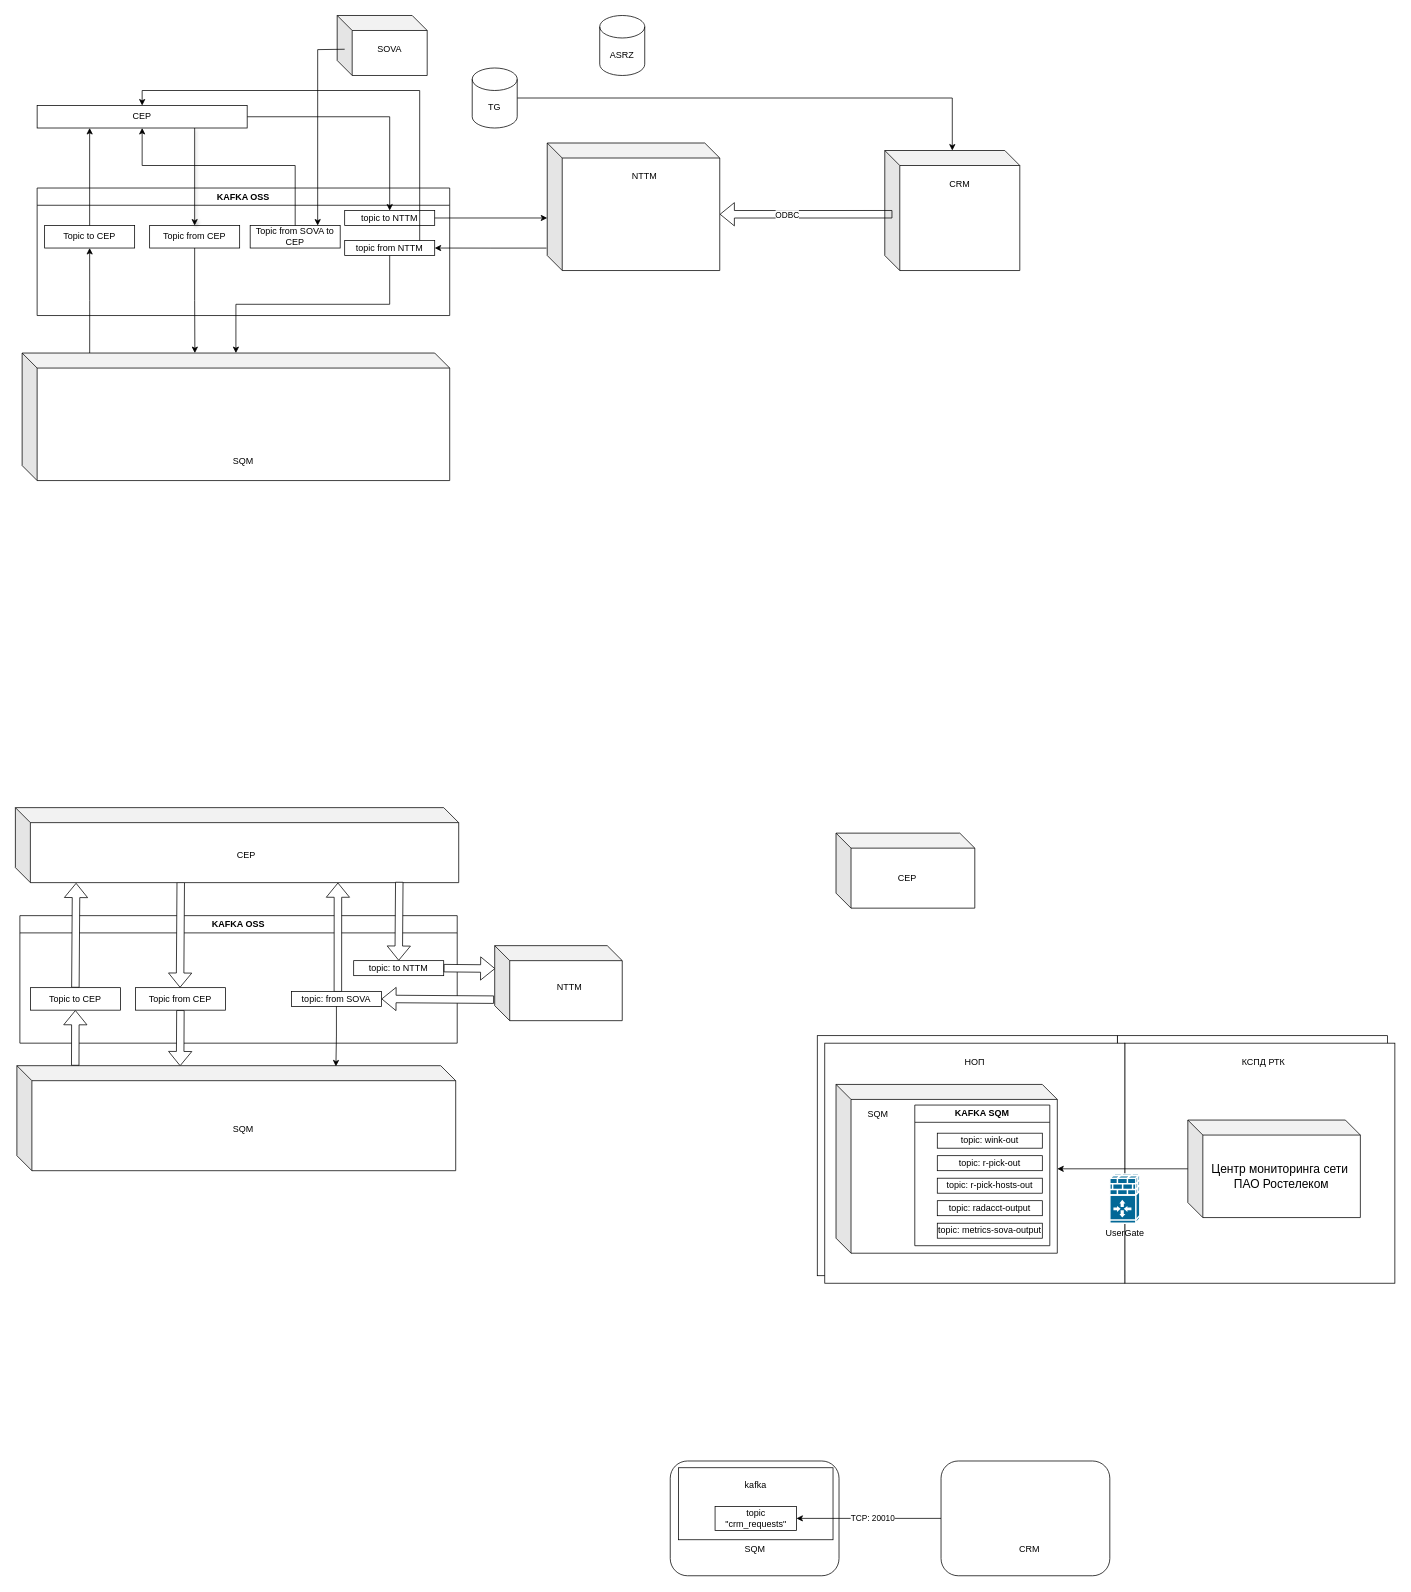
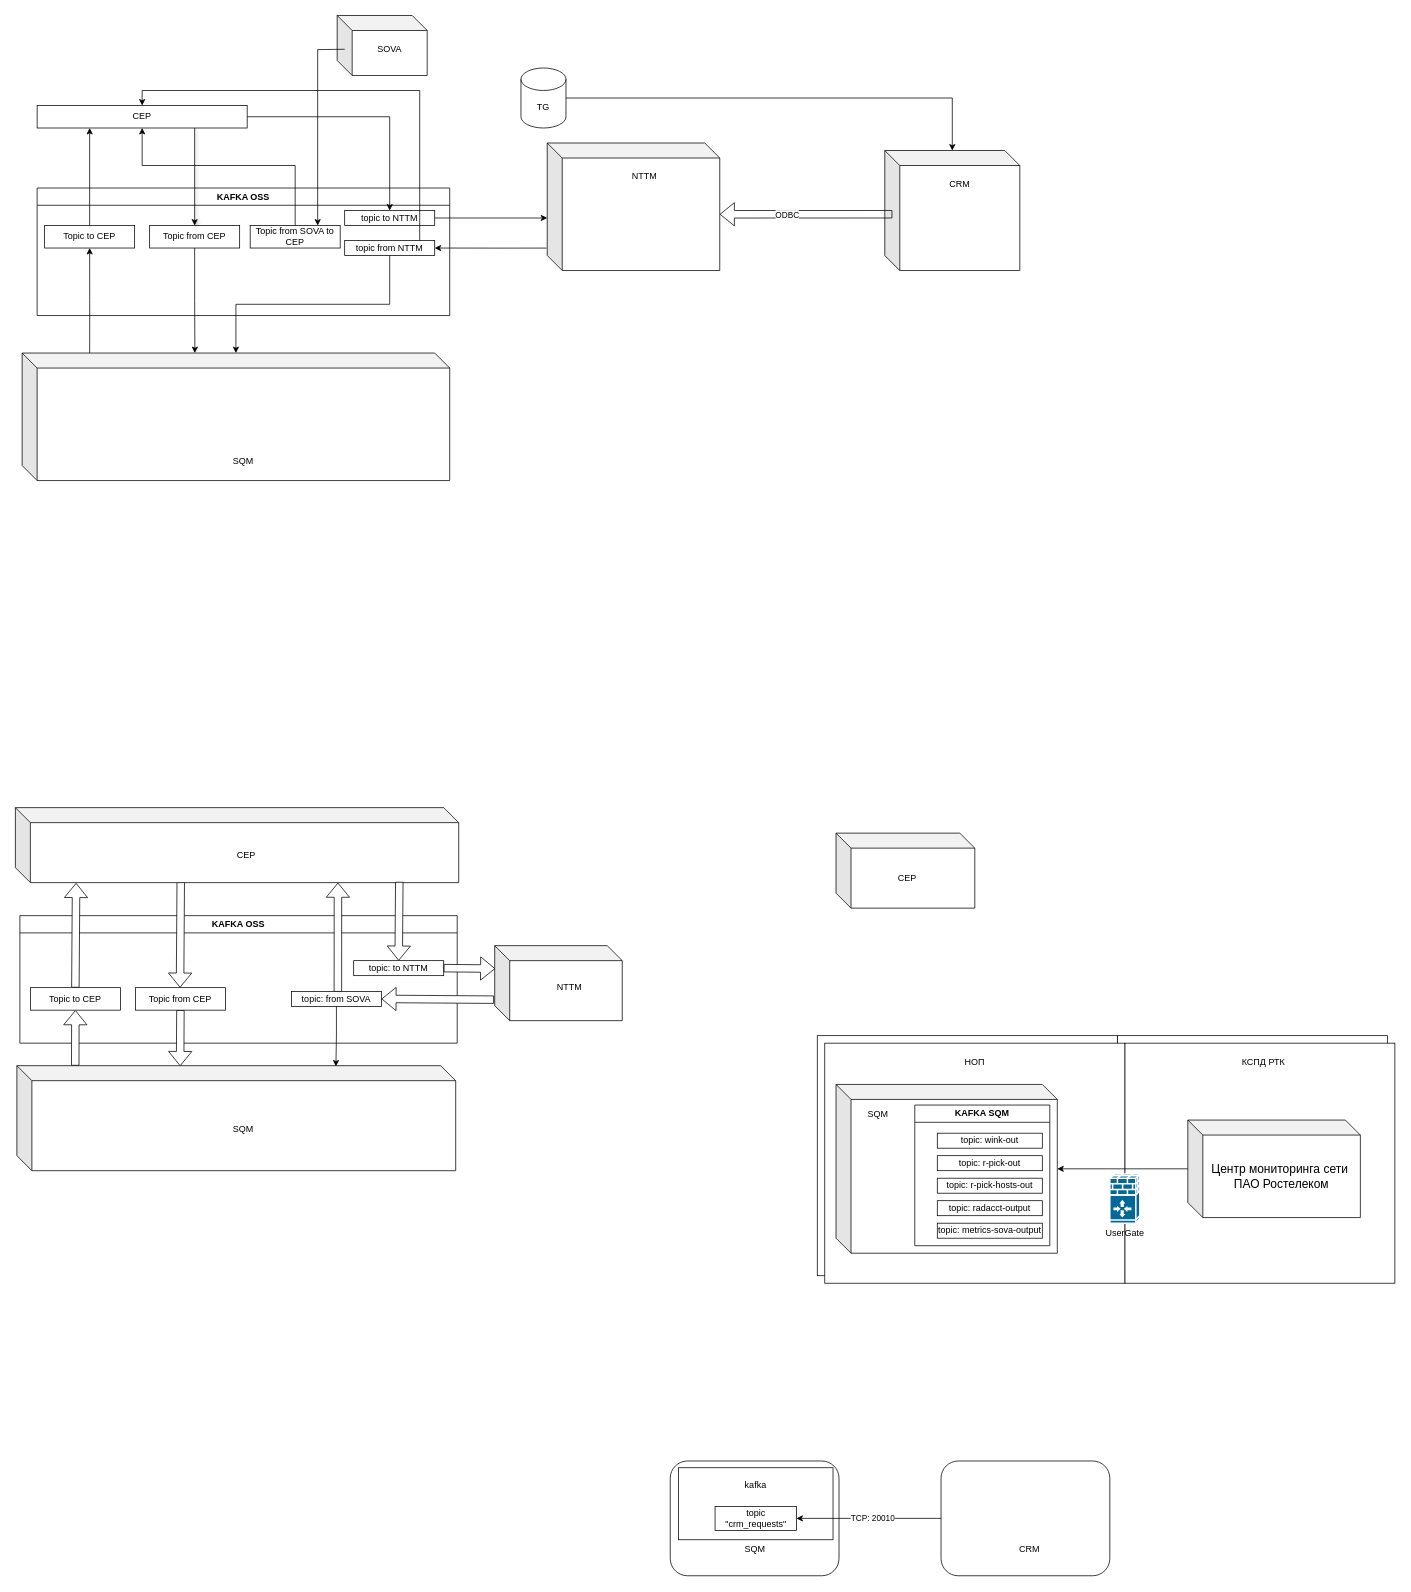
node "ASRZ": removed
node "TG": moved (495, 98) -> (543, 98)
